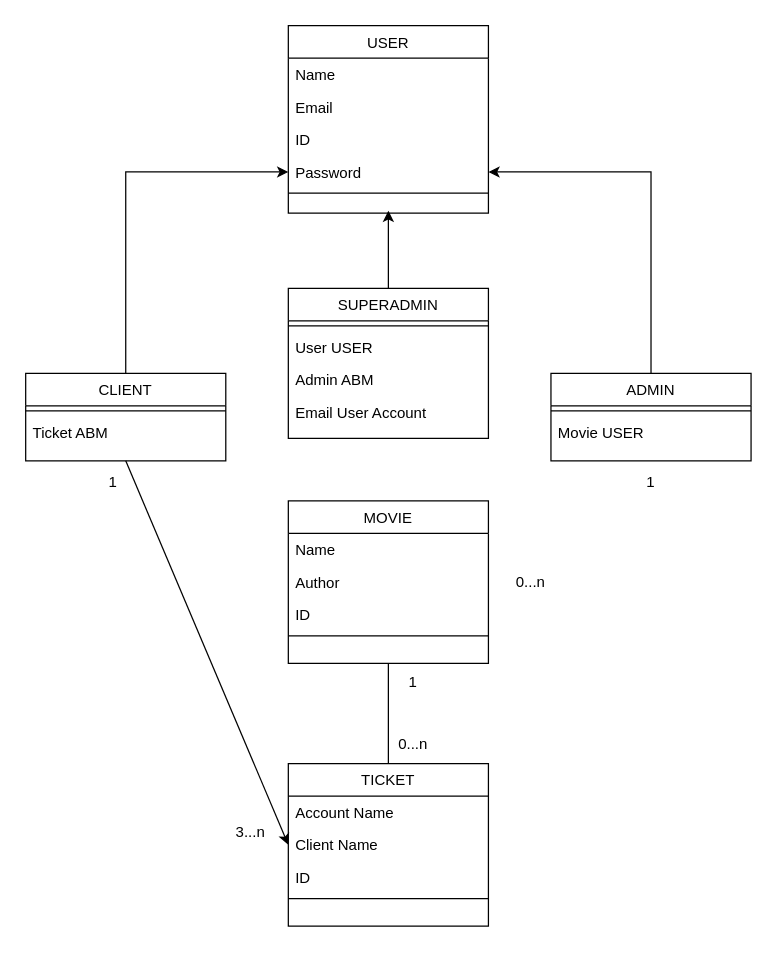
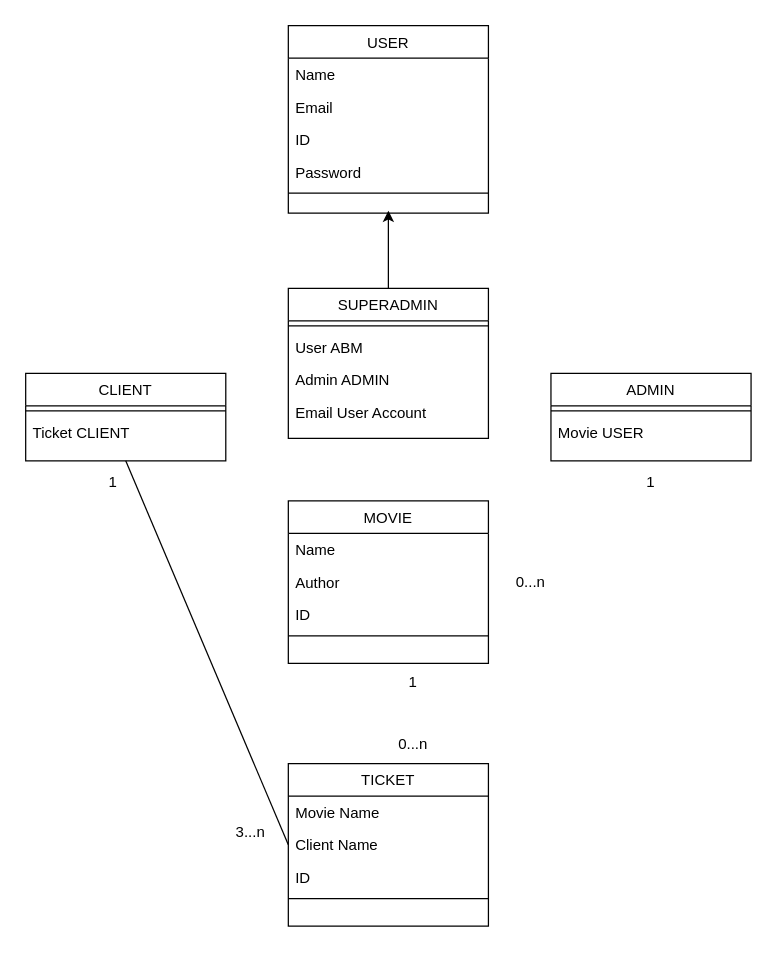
edge "CLIENT" -> "Password": removed
edge "ADMIN" -> "Password": removed
node "User USER": label "User USER" -> "User ABM"
node "Admin ABM": label "Admin ABM" -> "Admin ADMIN"
node "Ticket ABM": label "Ticket ABM" -> "Ticket CLIENT"
edge "MOVIE" -- "TICKET": removed
node "Account Name": label "Account Name" -> "Movie Name"
edge "CLIENT" -> "Client Name": arrowhead classic -> none
